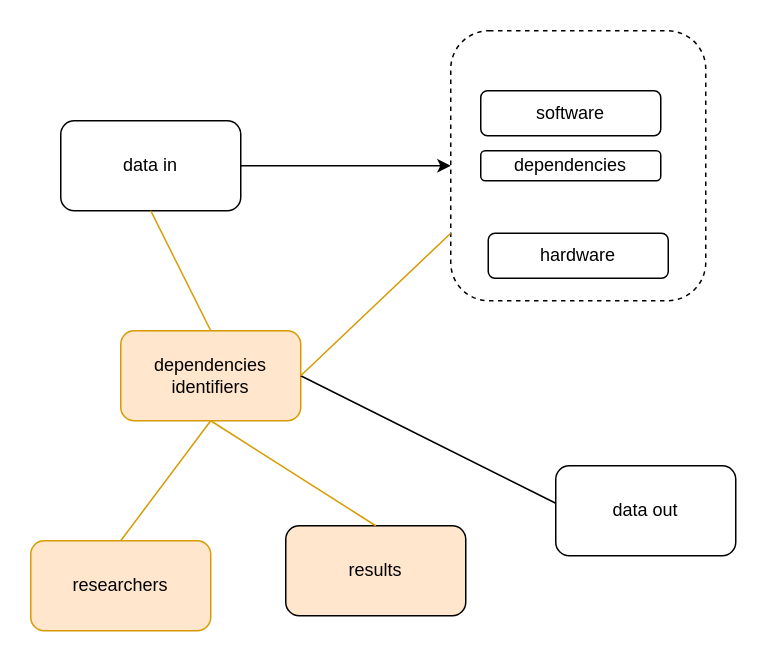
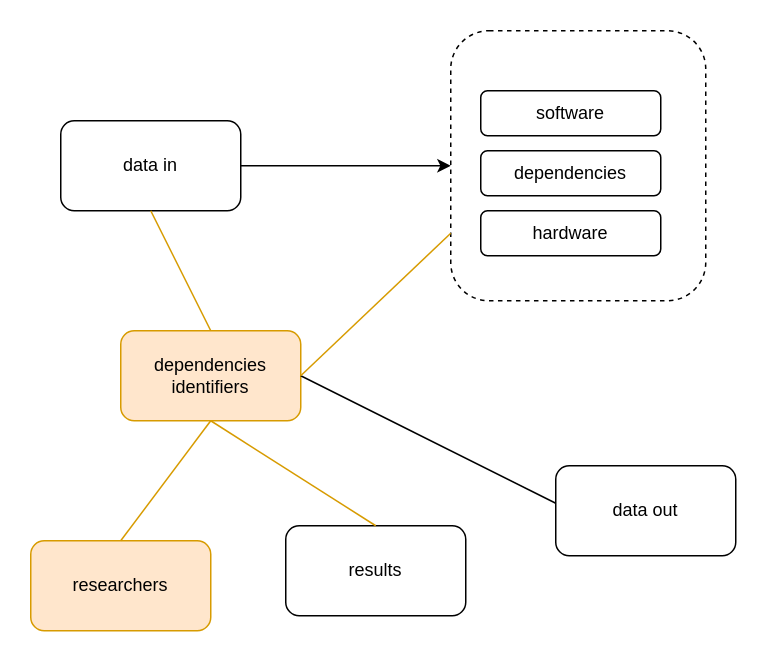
node "dependencies": size 180x30 -> 180x45
node "hardware": moved (578, 256) -> (571, 233)
node "results": fillcolor #ffe6cc -> #ffffff
